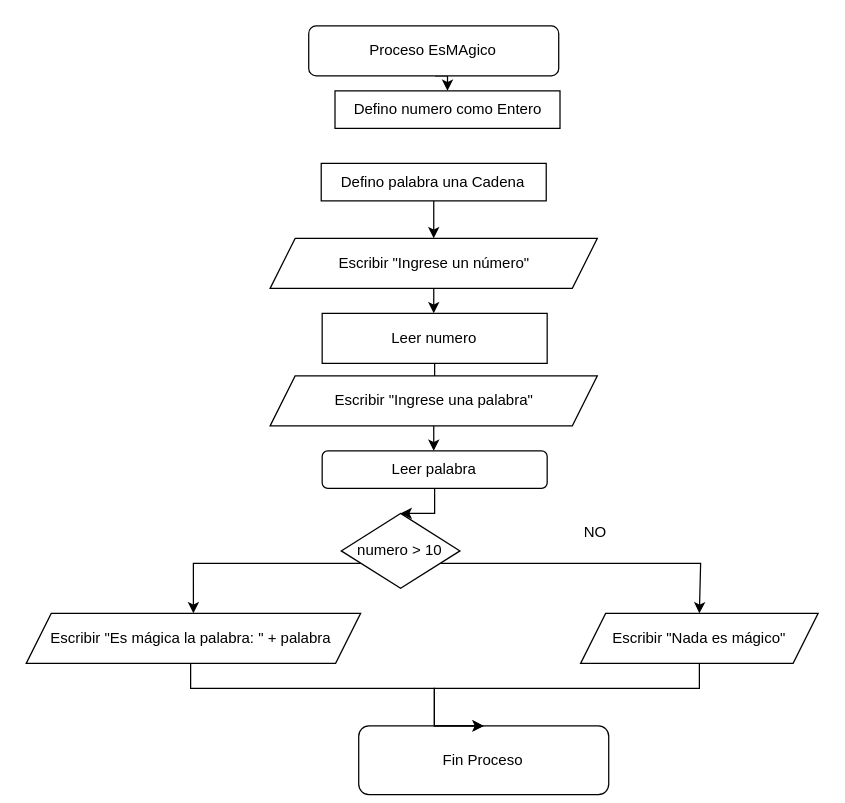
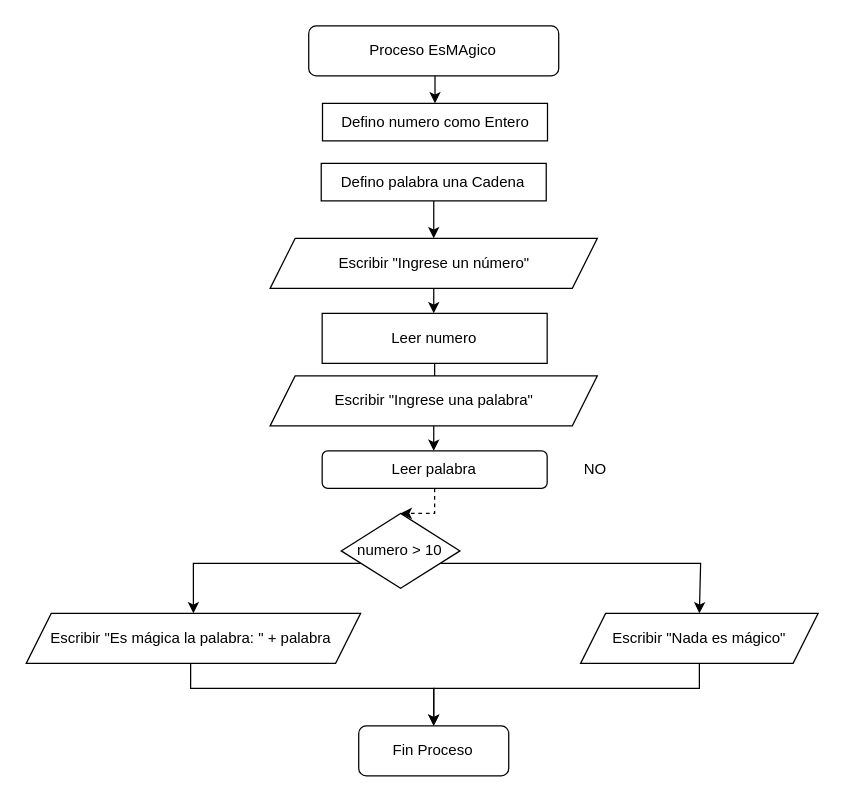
node "Defino numero como Entero": moved (448, 109) -> (435, 122)
edge "Leer palabra" -> "numero > 10": style solid -> dashed
node "NO": moved (596, 532) -> (596, 469)
node "Fin Proceso": size 250x69 -> 150x50
